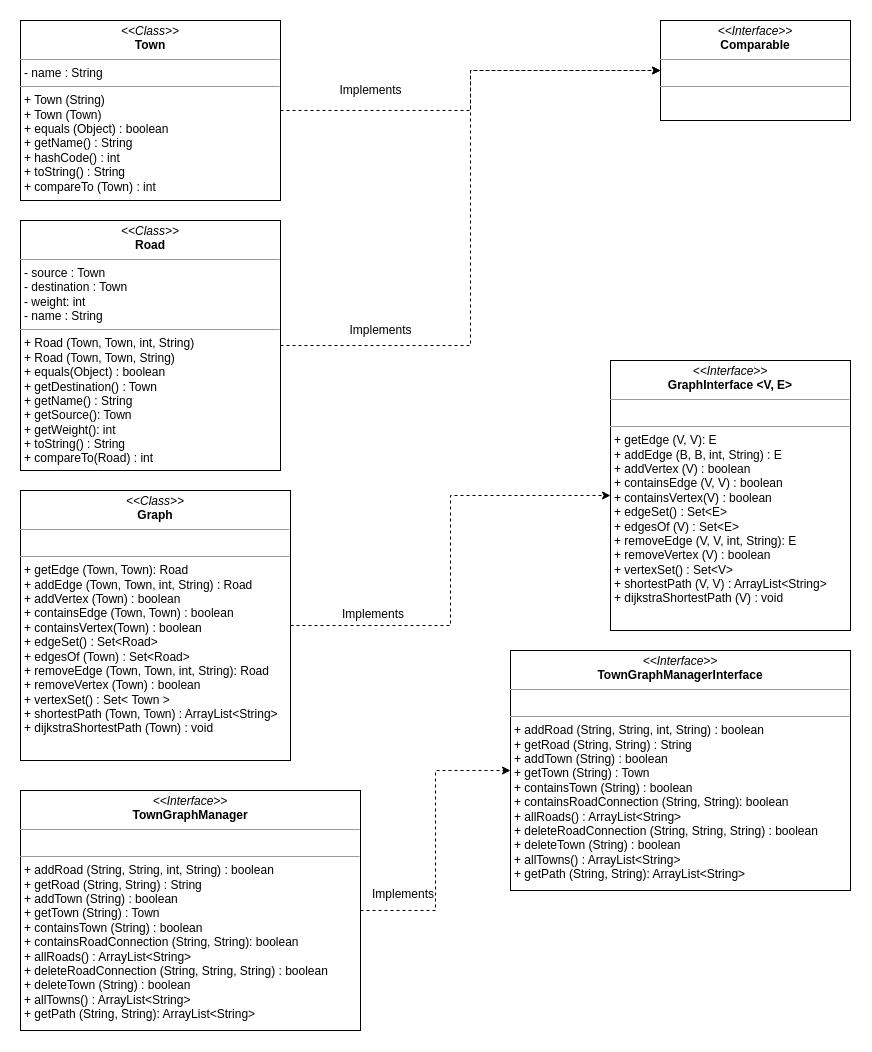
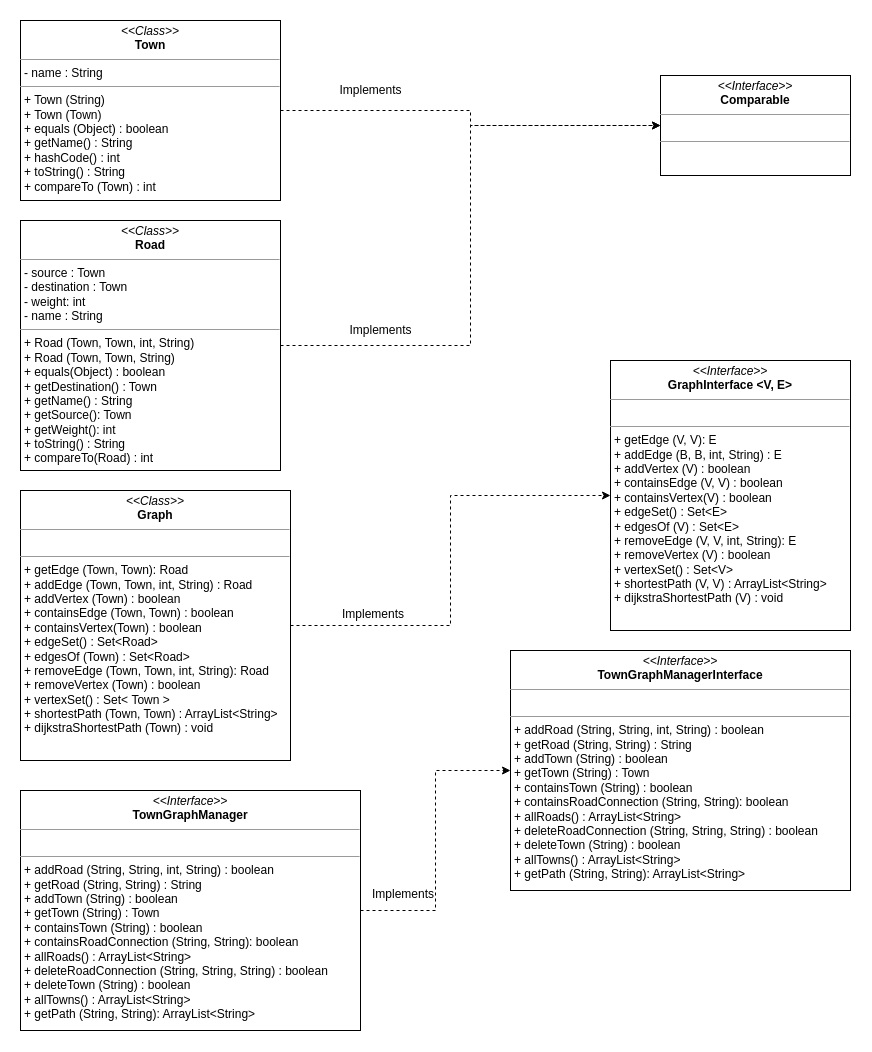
node "<<Interface>> Comparable": moved (756, 71) -> (756, 126)
